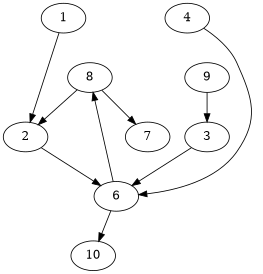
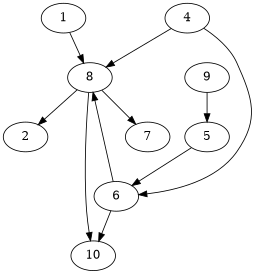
edge "4" -> "8": added
edge "1" -> "2": now "1" -> "8"
node "3": label "3" -> "5"
edge "8" -> "10": added
edge "2" -> "6": removed
